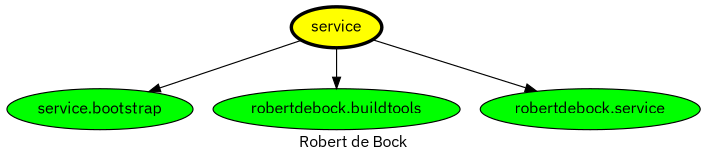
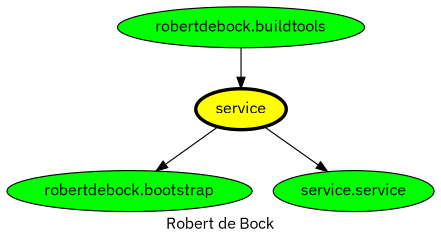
edge "service" -> "robertdebock.buildtools": reversed
node "service.bootstrap": label "service.bootstrap" -> "robertdebock.bootstrap"
node "robertdebock.service": label "robertdebock.service" -> "service.service"
